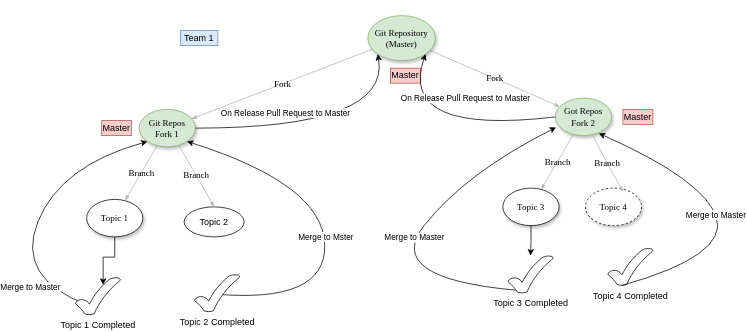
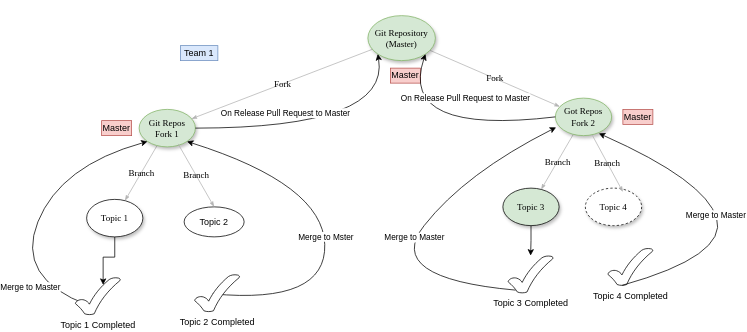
node "Team 1": moved (199, 38) -> (199, 53)
node "Topic 3": fillcolor #ffffff -> #d5e8d4
